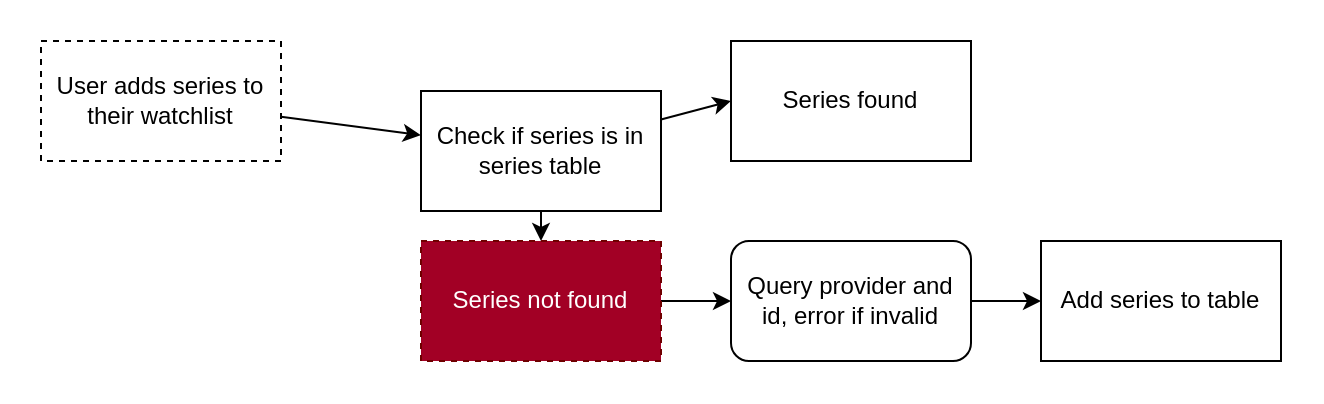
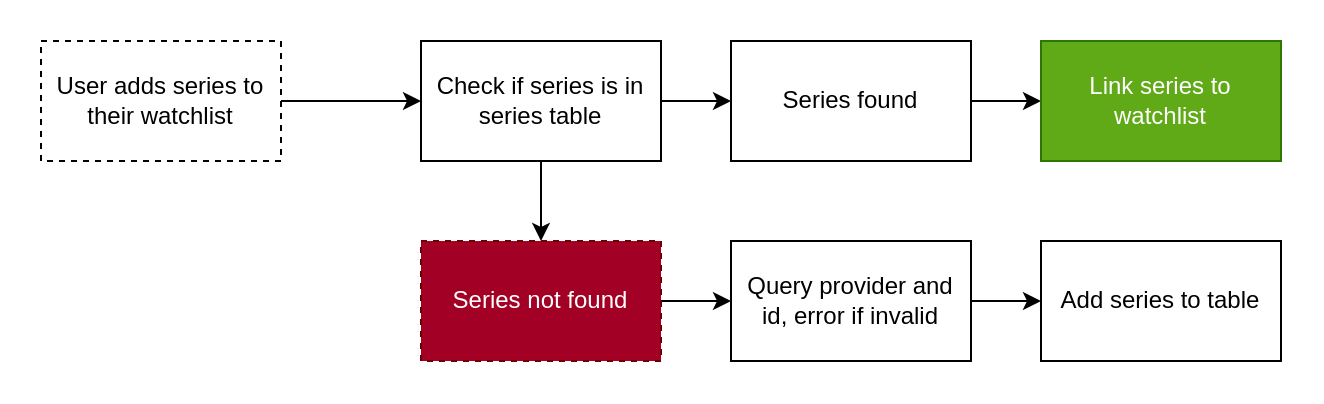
edge "Series found" -> "Link series to watchlist": added
node "Link series to watchlist": added
node "Check if series is in series table": moved (541, 151) -> (541, 101)
node "Query provider and id, error if invalid": shape rounded rectangle -> rectangle
